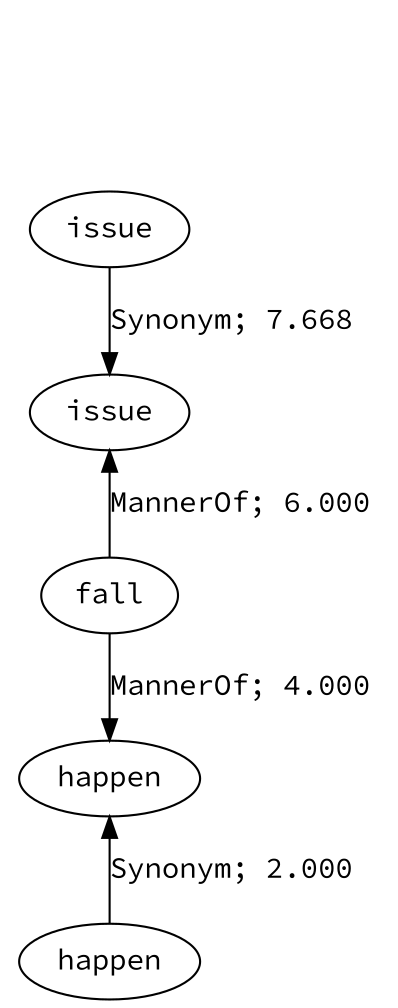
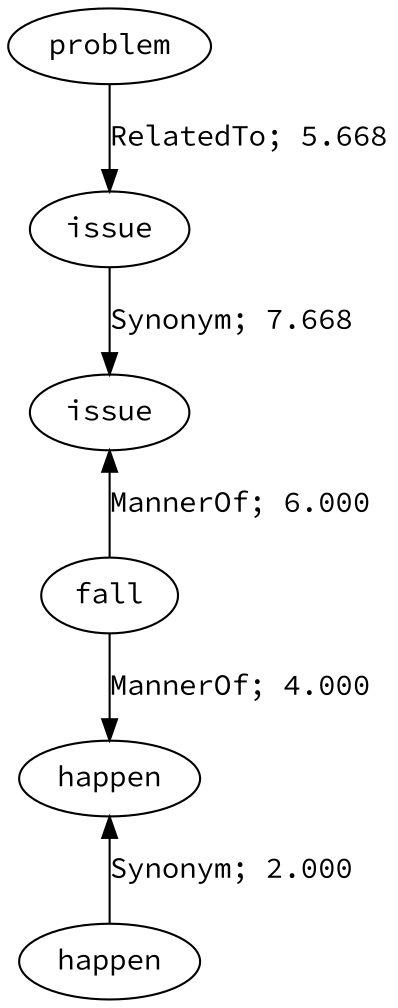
node "problem": added
